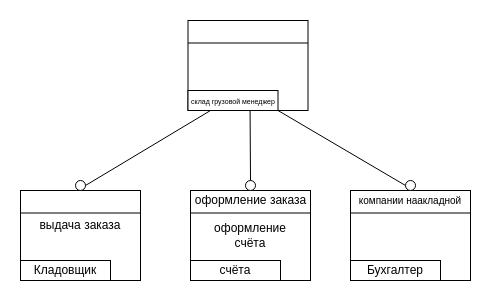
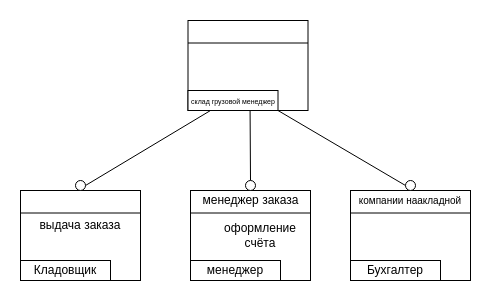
node "оформление заказа": label "оформление заказа" -> "менеджер заказа"
node "оформление счёта": moved (251, 236) -> (261, 236)
node "счёта": label "счёта" -> "менеджер"
